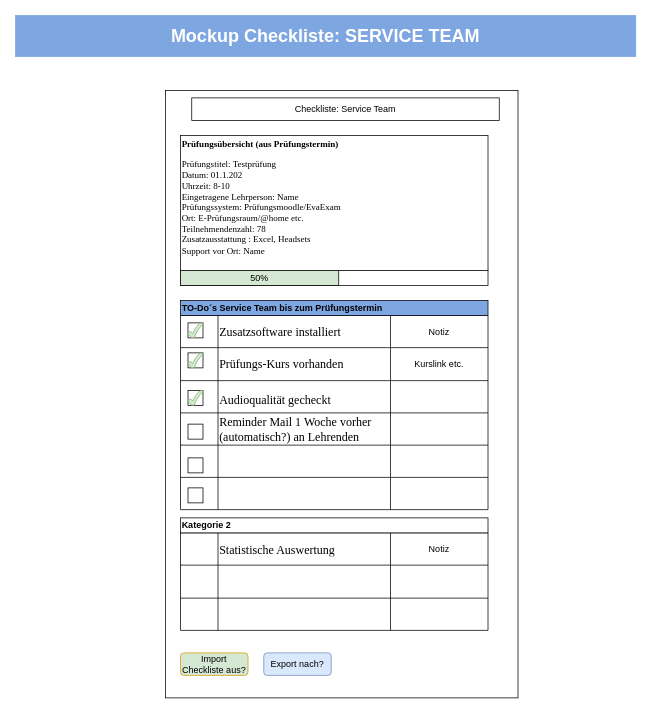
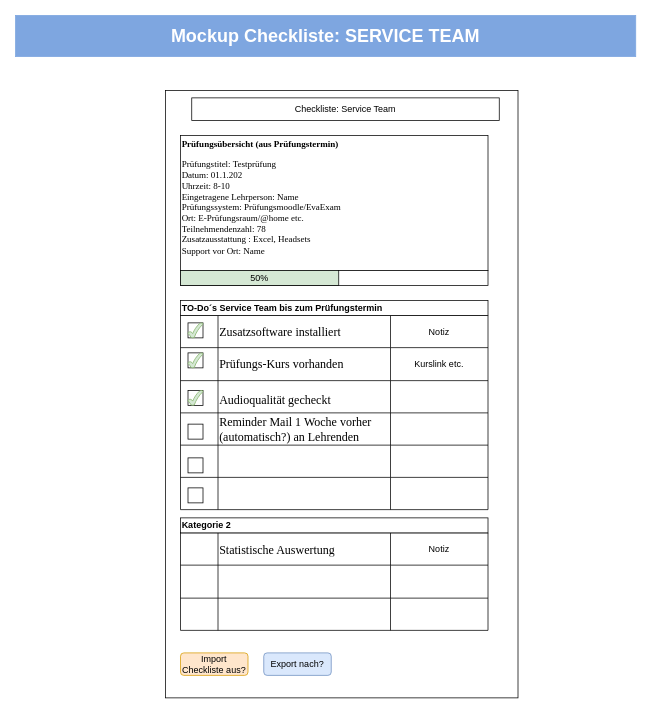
node "TO-Do´s Service Team bis zum Prüfungstermin": fillcolor #7ea6e0 -> #ffffff
node "Import Checkliste aus?": fillcolor #d5e8d4 -> #ffe6cc
